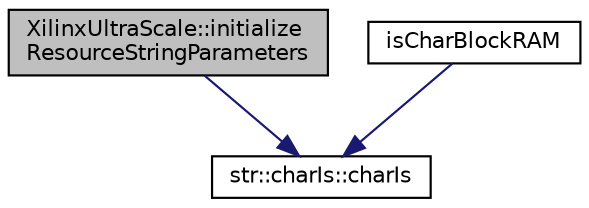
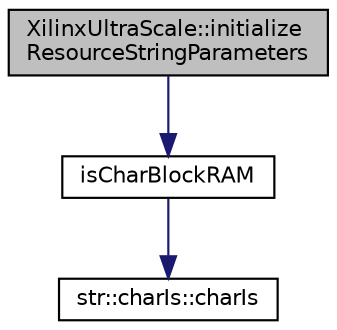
edge "XilinxUltraScale::initialize ResourceStringParameters" -> "str::charIs::charIs": now "XilinxUltraScale::initialize ResourceStringParameters" -> "isCharBlockRAM"
